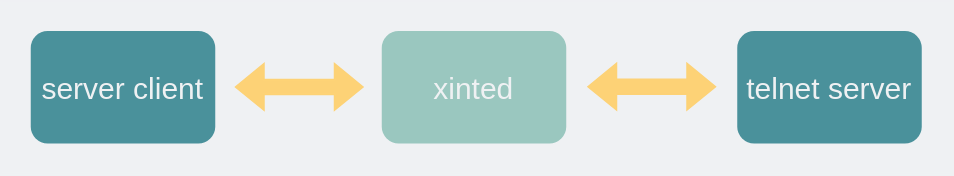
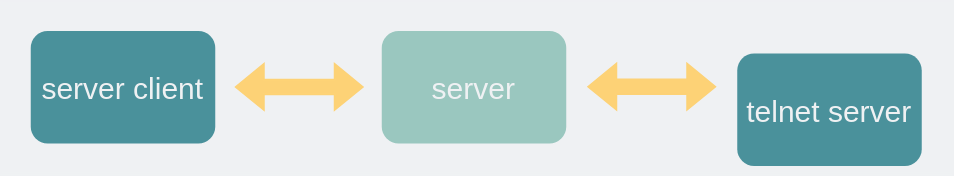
node "telnet server": moved (830, 87) -> (830, 110)
node "xinted": label "xinted" -> "server"
